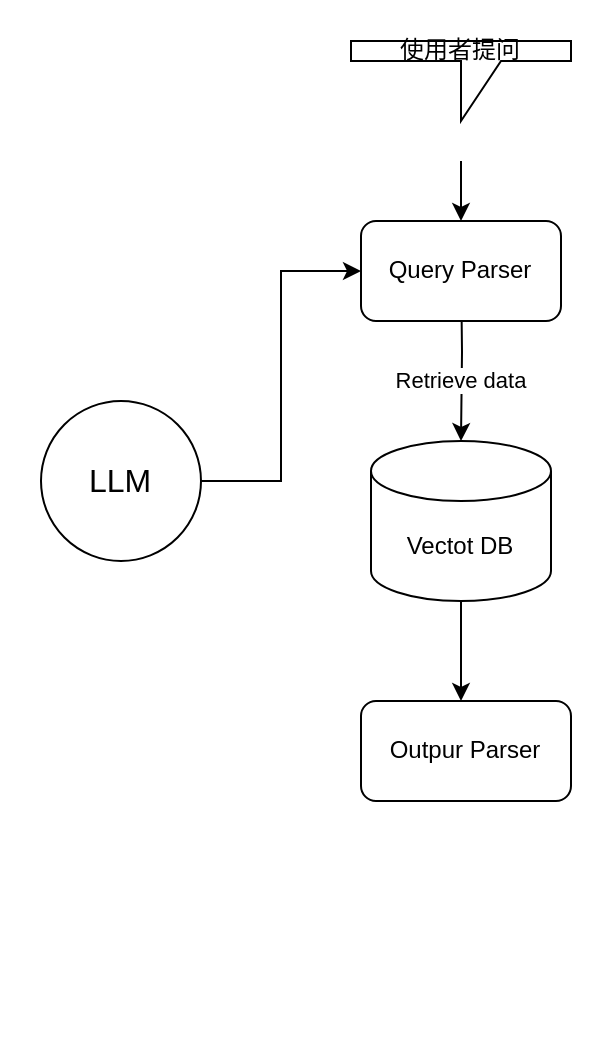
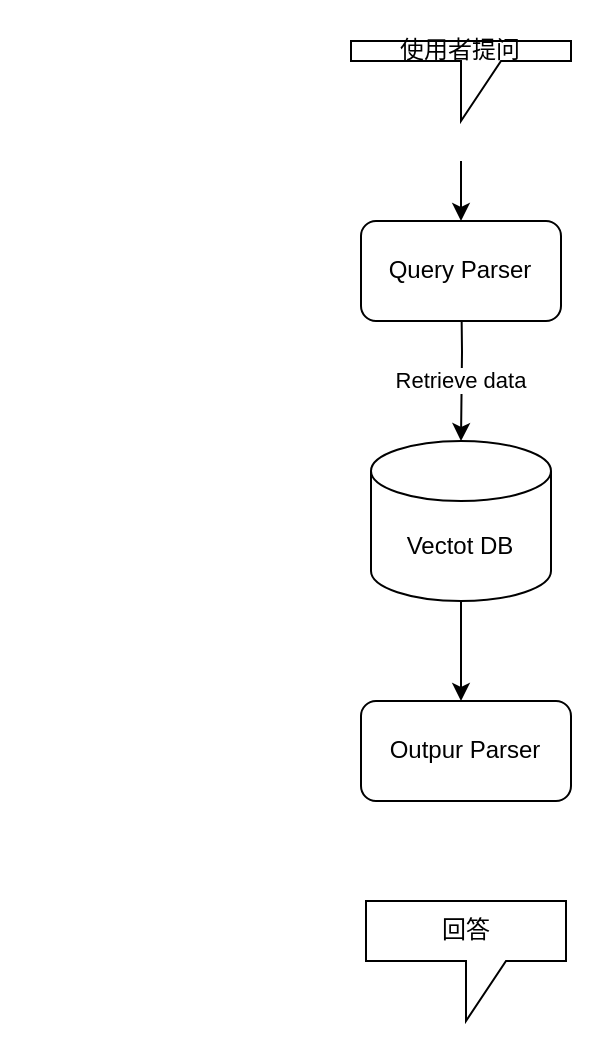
edge "LLM" -> "Query Parser": removed
node "LLM": removed
node "回答": added
